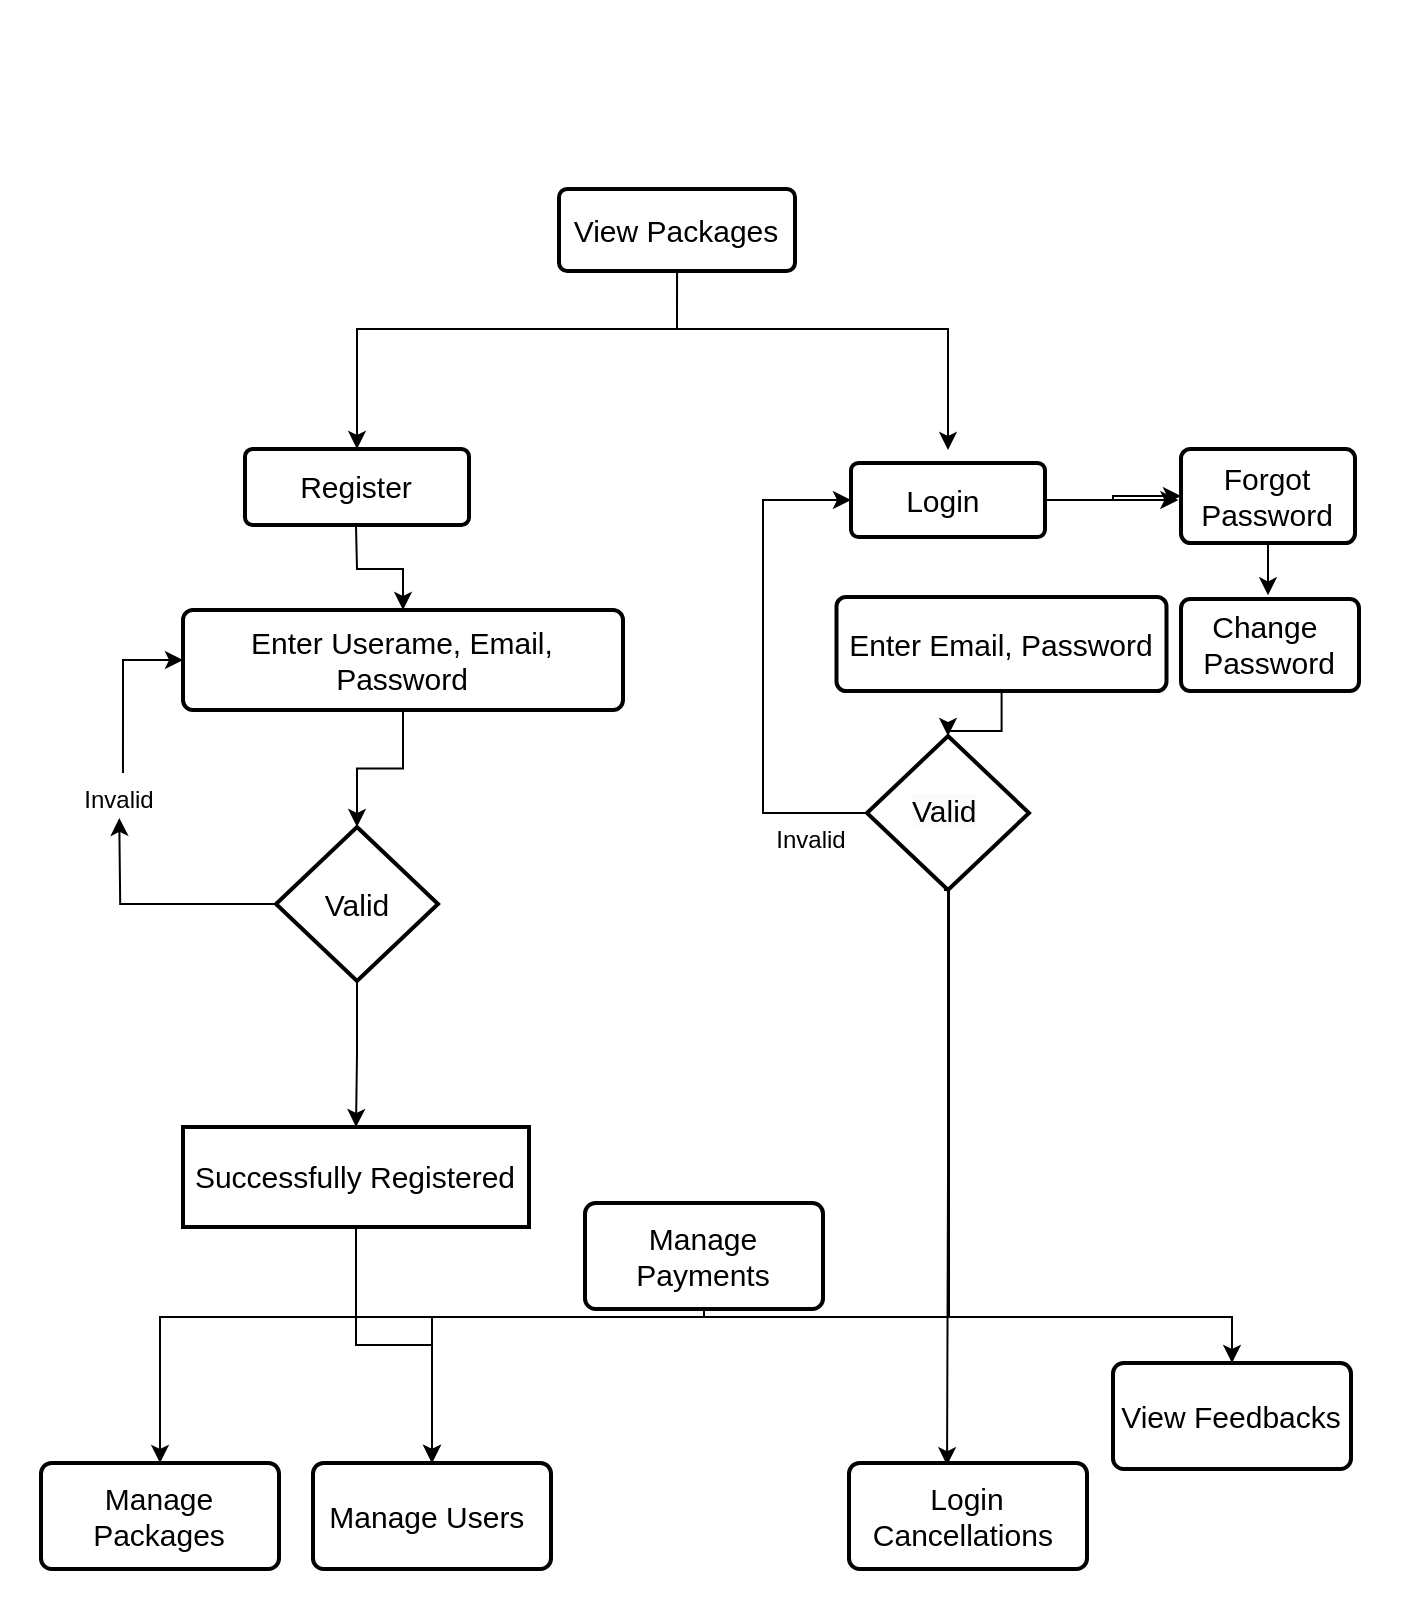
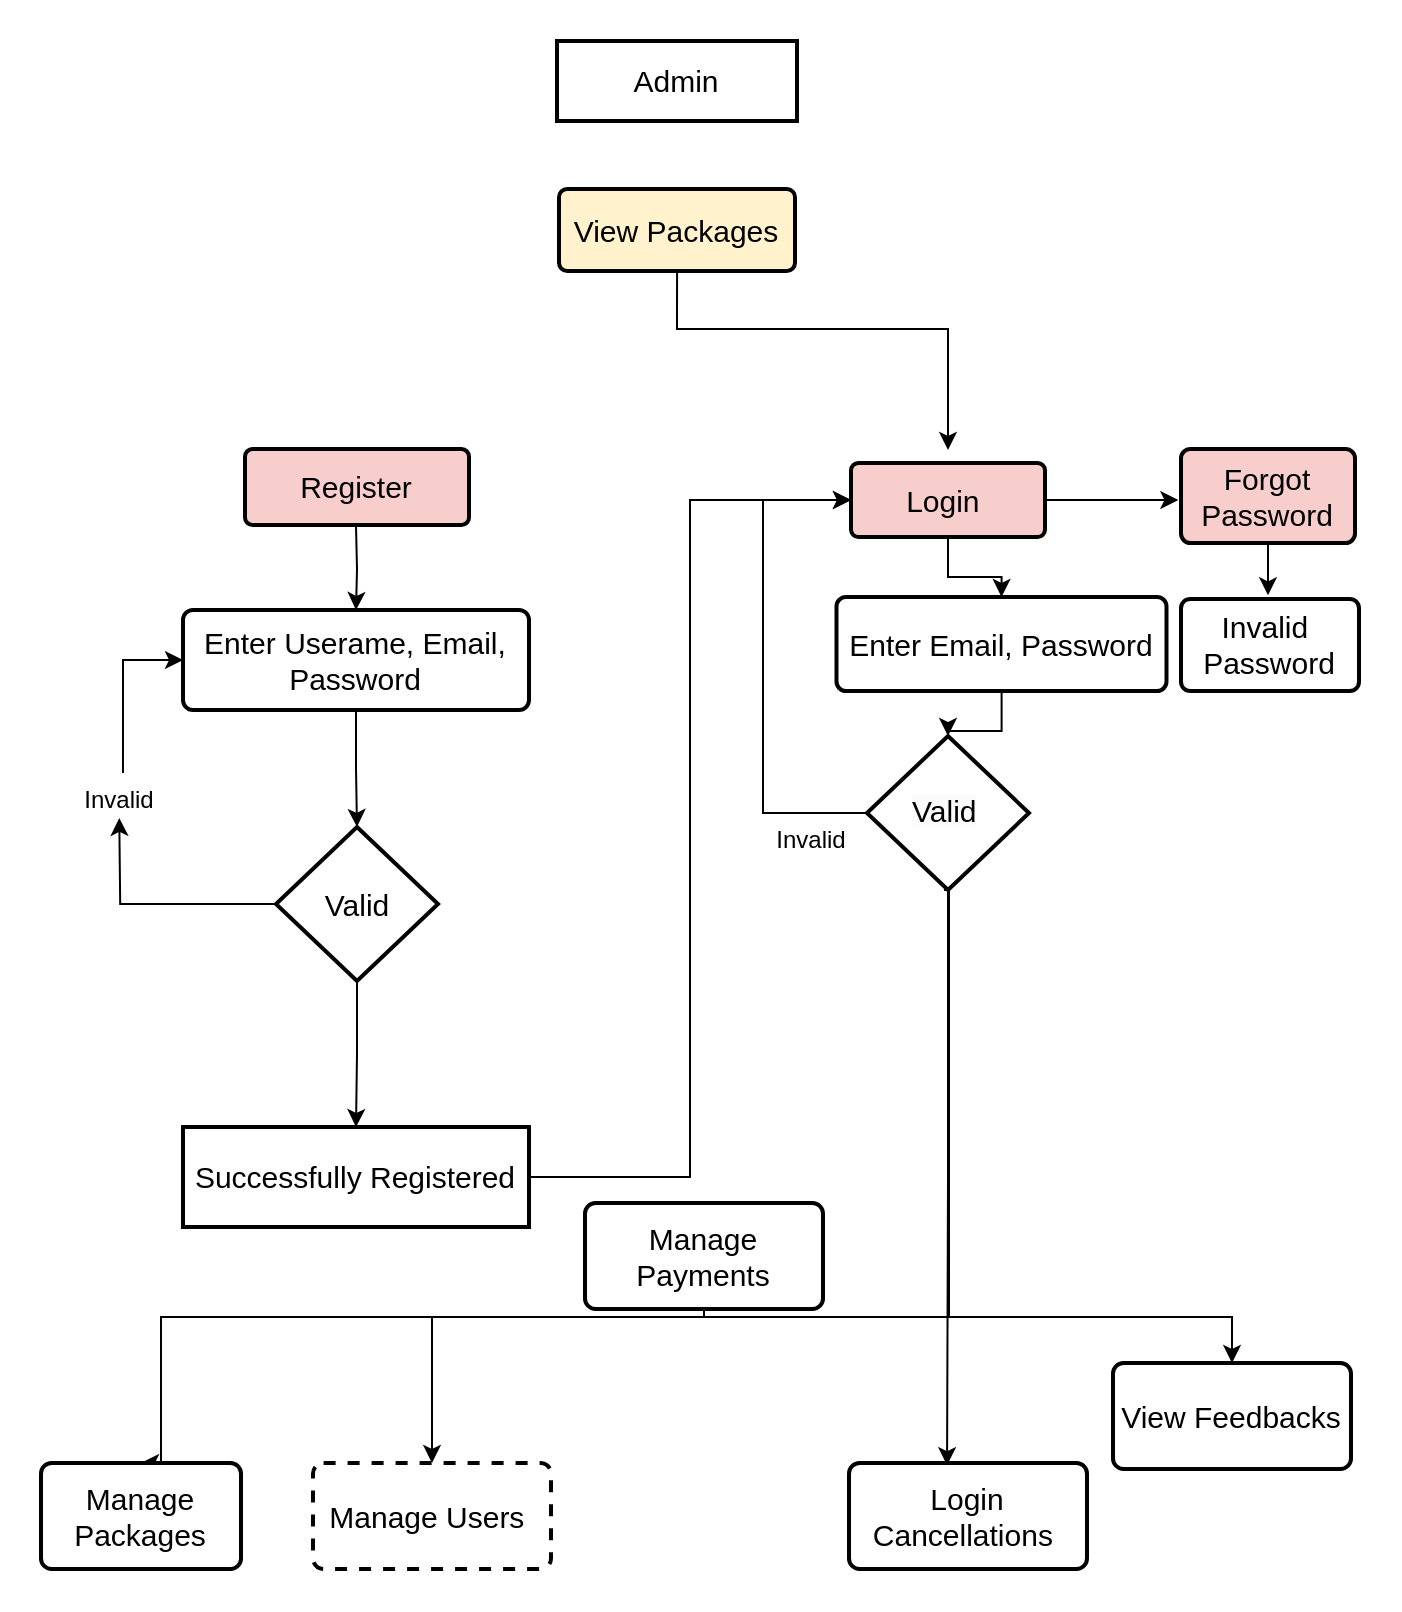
node "Admin": added
node "View Packages": fillcolor #ffffff -> #fff2cc
edge "View Packages" -> "Register": removed
node "Register": fillcolor #ffffff -> #f8cecc
edge "Login" -> "Forgot Password": now "Login" -> "Enter Email, Password"
node "Forgot Password": fillcolor #ffffff -> #f8cecc
node "Login": fillcolor #ffffff -> #f8cecc
node "Change Password": label "Change Password" -> "Invalid Password"
node "Enter Userame, Email, Password": size 440x100 -> 346x100
edge "Successfully Registered" -> "Manage Users": now "Successfully Registered" -> "Login"
node "Manage Packages": size 238x106 -> 200x106
node "Manage Users": style solid -> dashed
